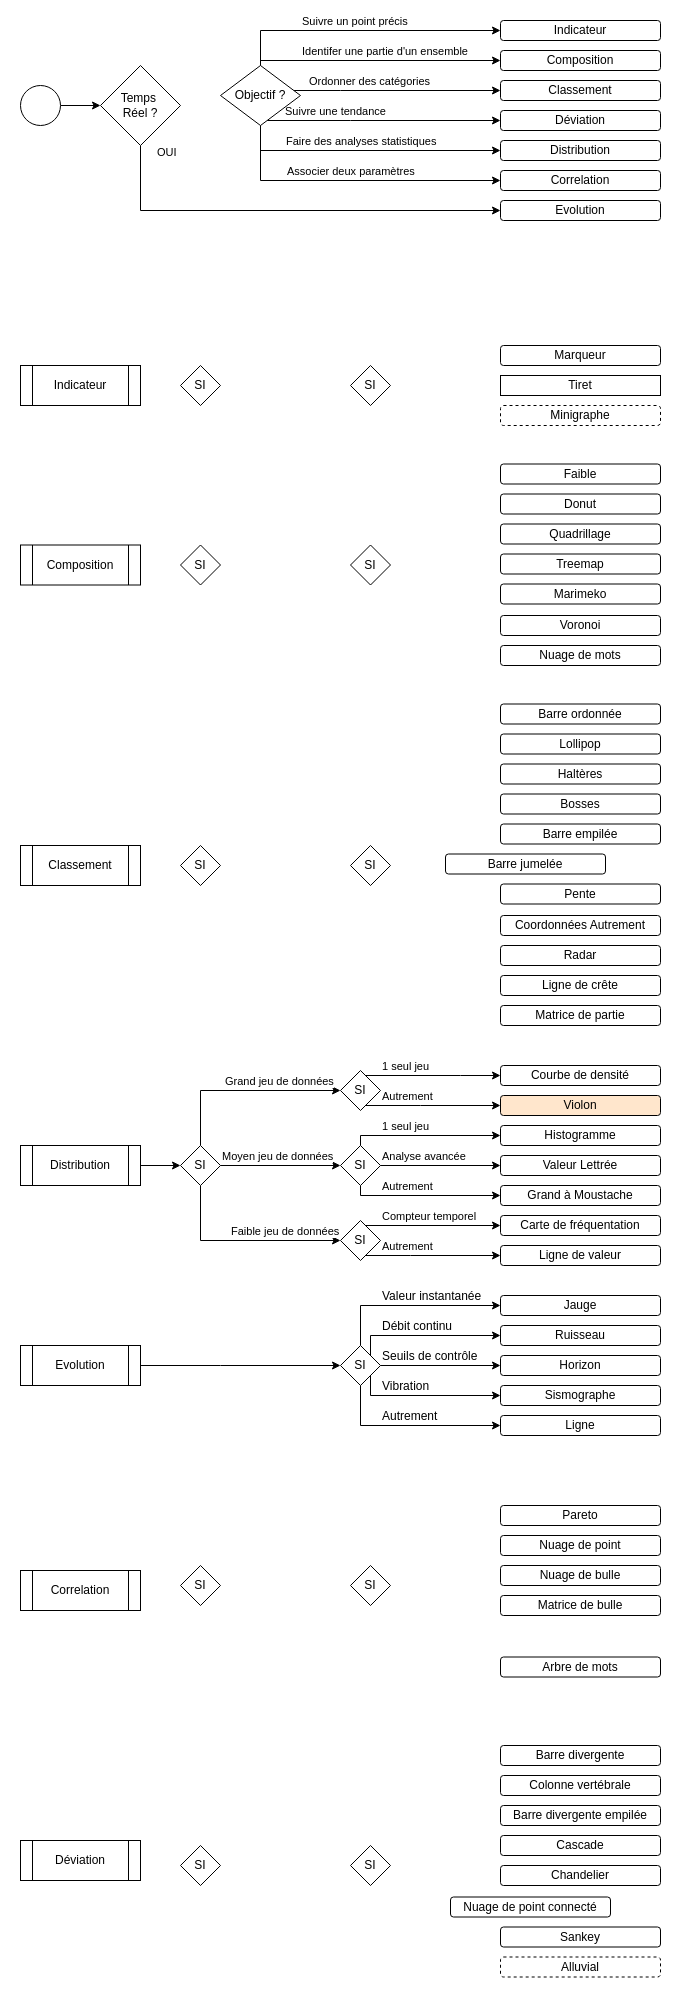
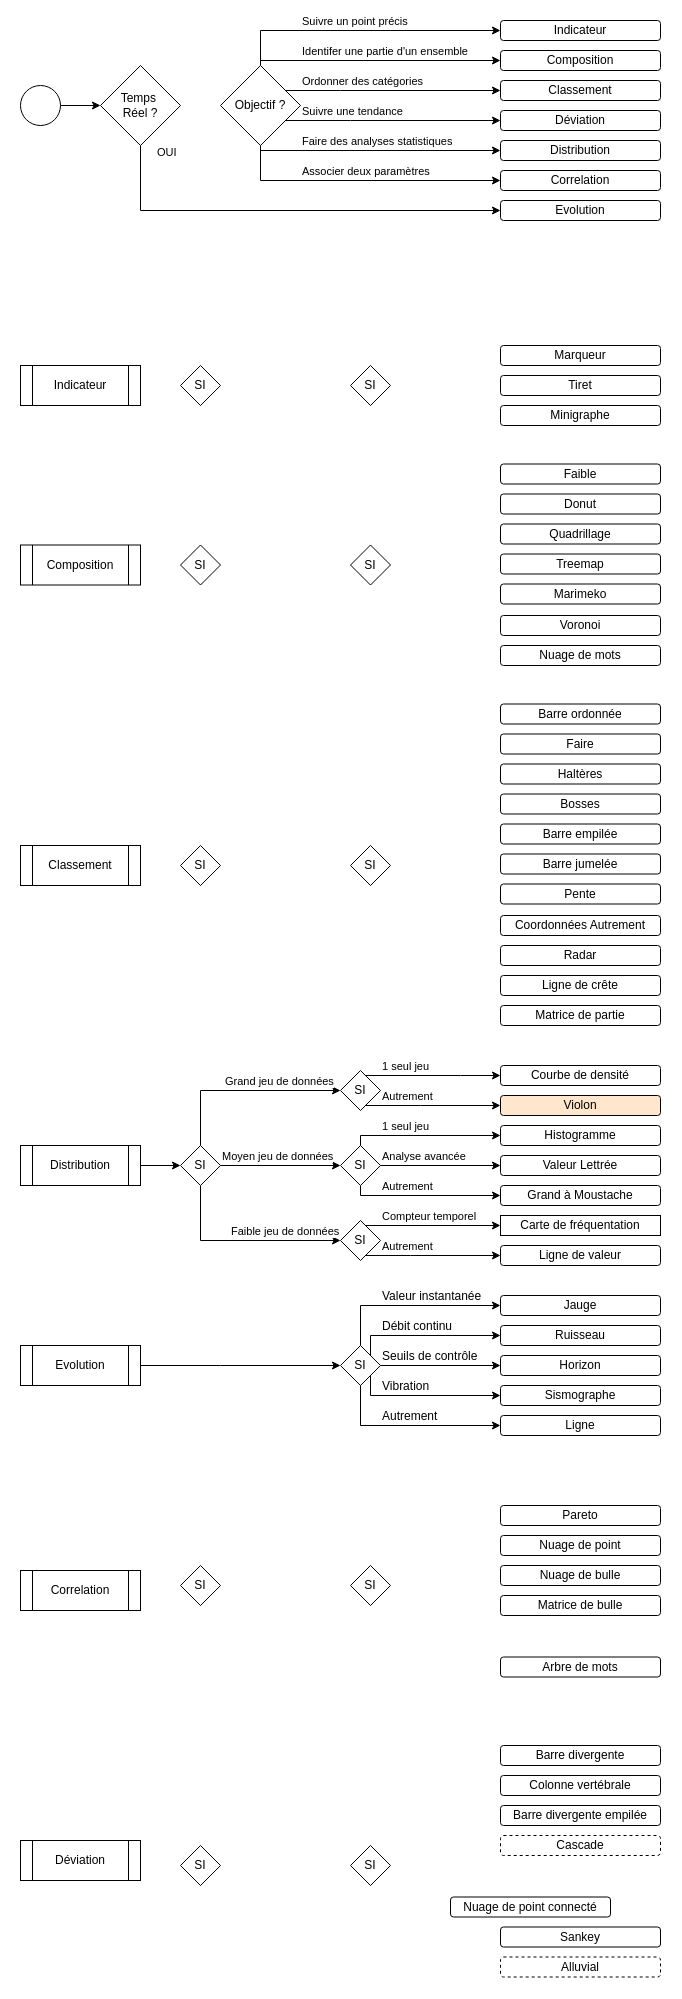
node "Objectif ?": size 80x60 -> 80x80
node "Tiret": shape rectangle -> rounded rectangle
node "Minigraphe": style dashed -> solid
node "Lollipop": label "Lollipop" -> "Faire"
node "Barre jumelée": moved (526, 864) -> (581, 864)
node "Carte de fréquentation": shape rounded rectangle -> rectangle
node "Cascade": style solid -> dashed
node "Chandelier": removed
